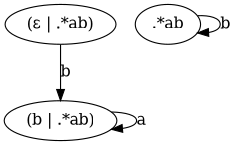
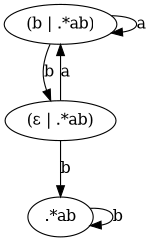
edge "(b | .*ab)" -> "(ε | .*ab)": added, label "b"
edge "(ε | .*ab)" -> "(b | .*ab)": label "b" -> "a"
edge "(ε | .*ab)" -> ".*ab": added, label "b"
